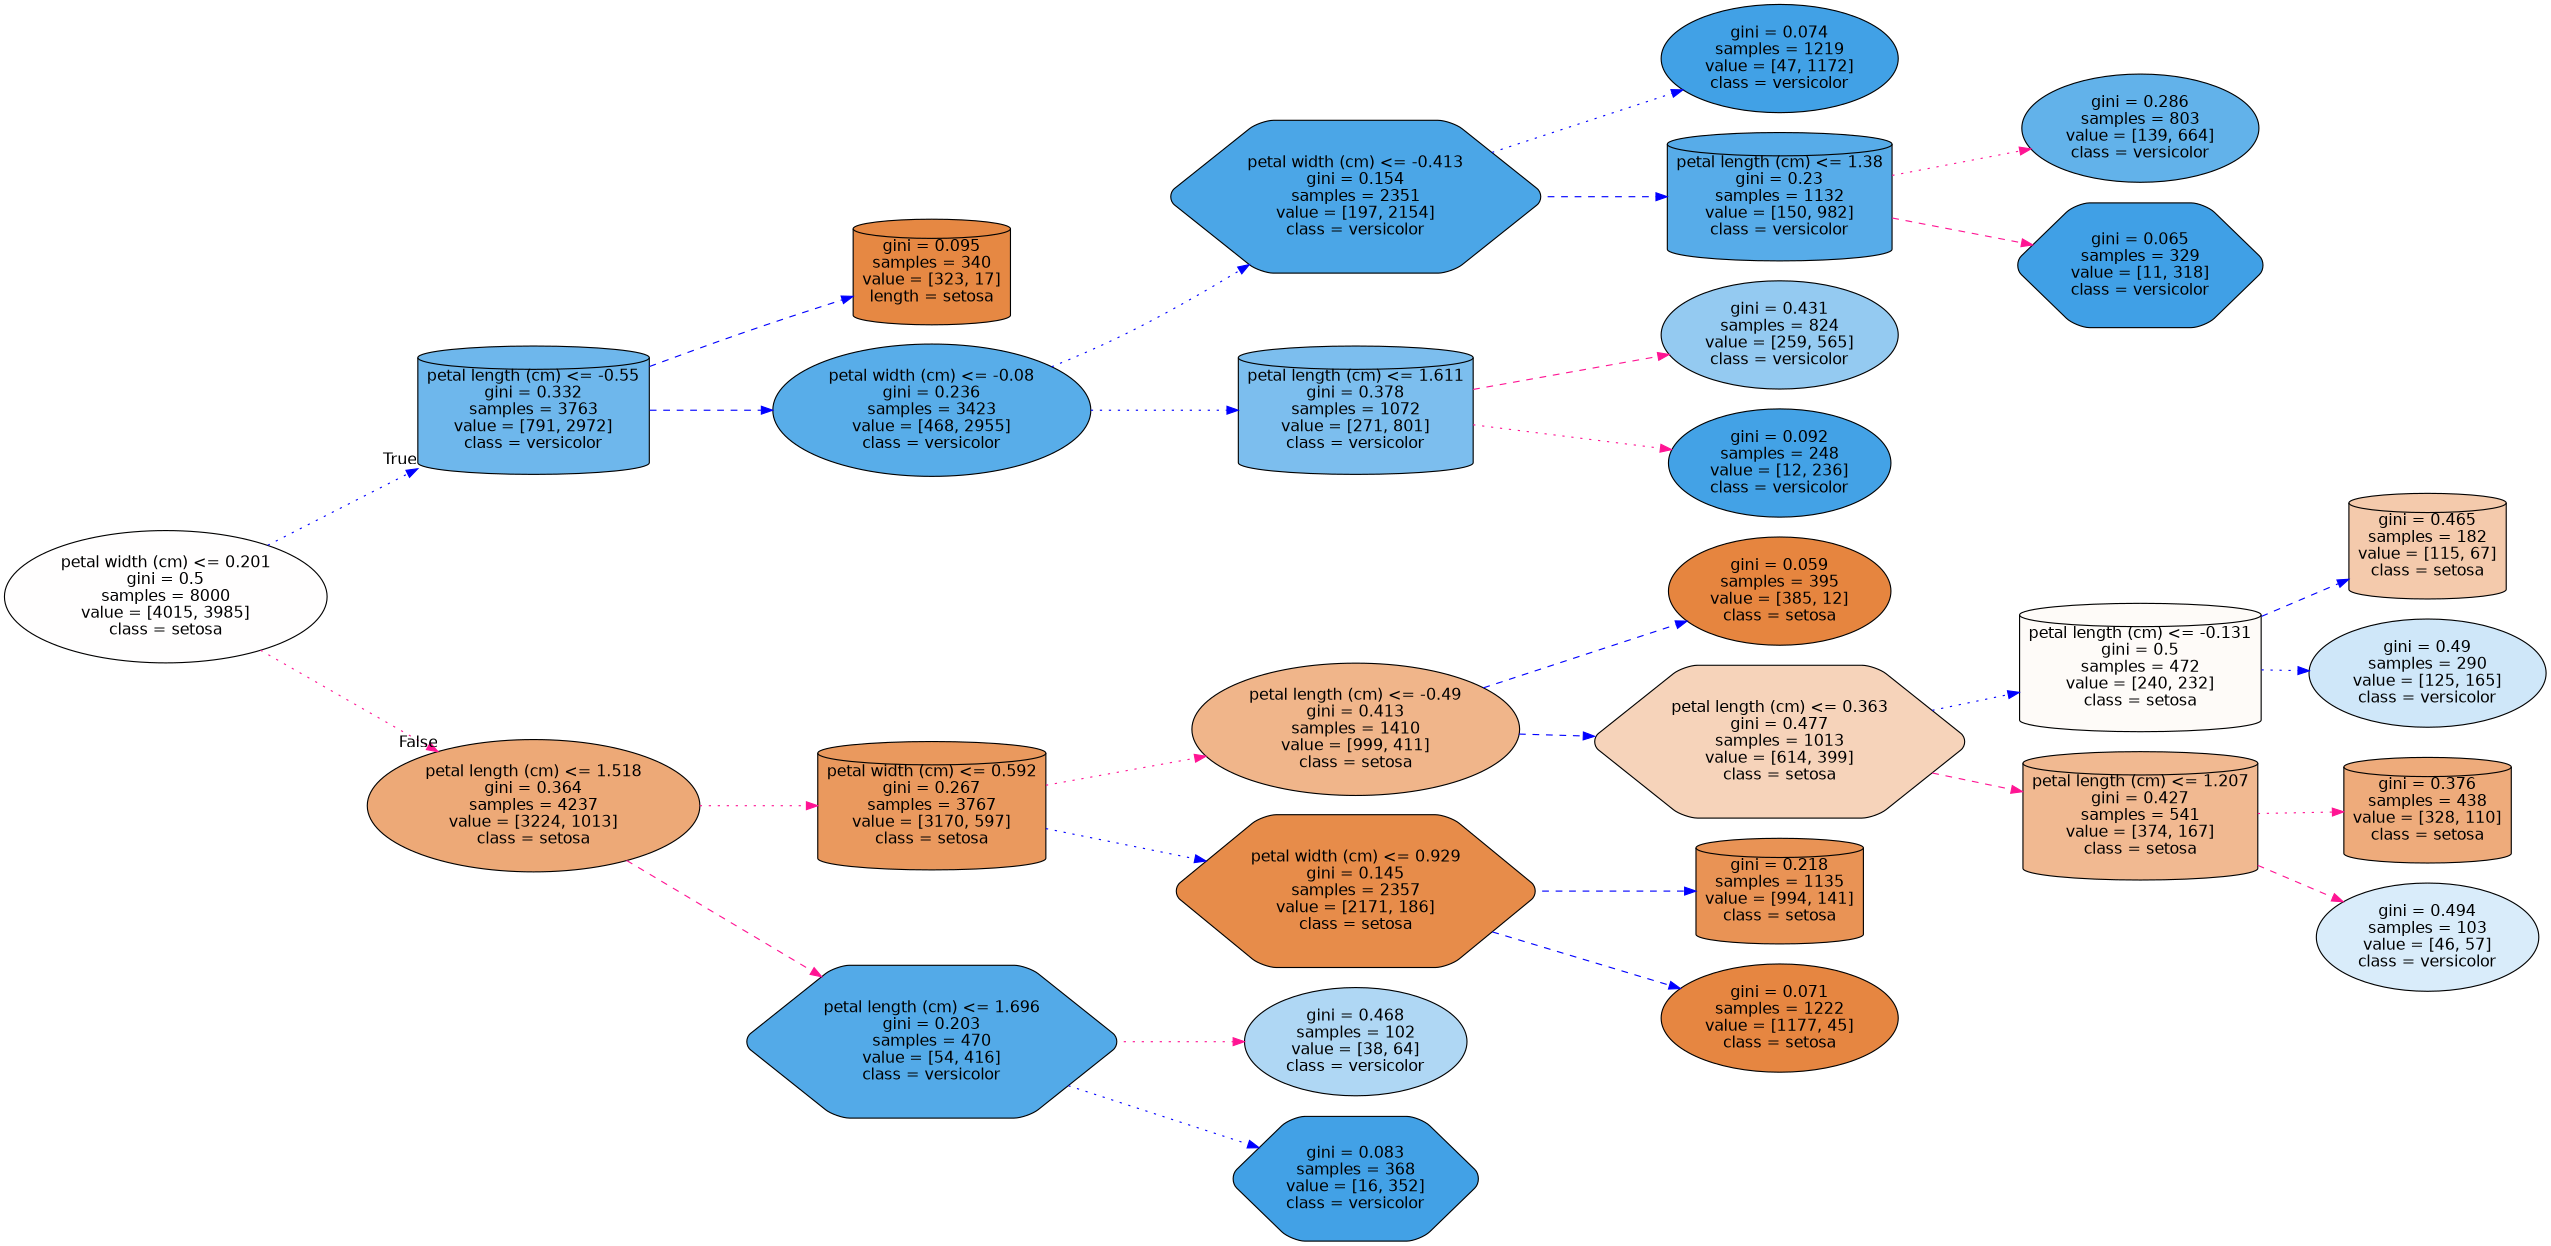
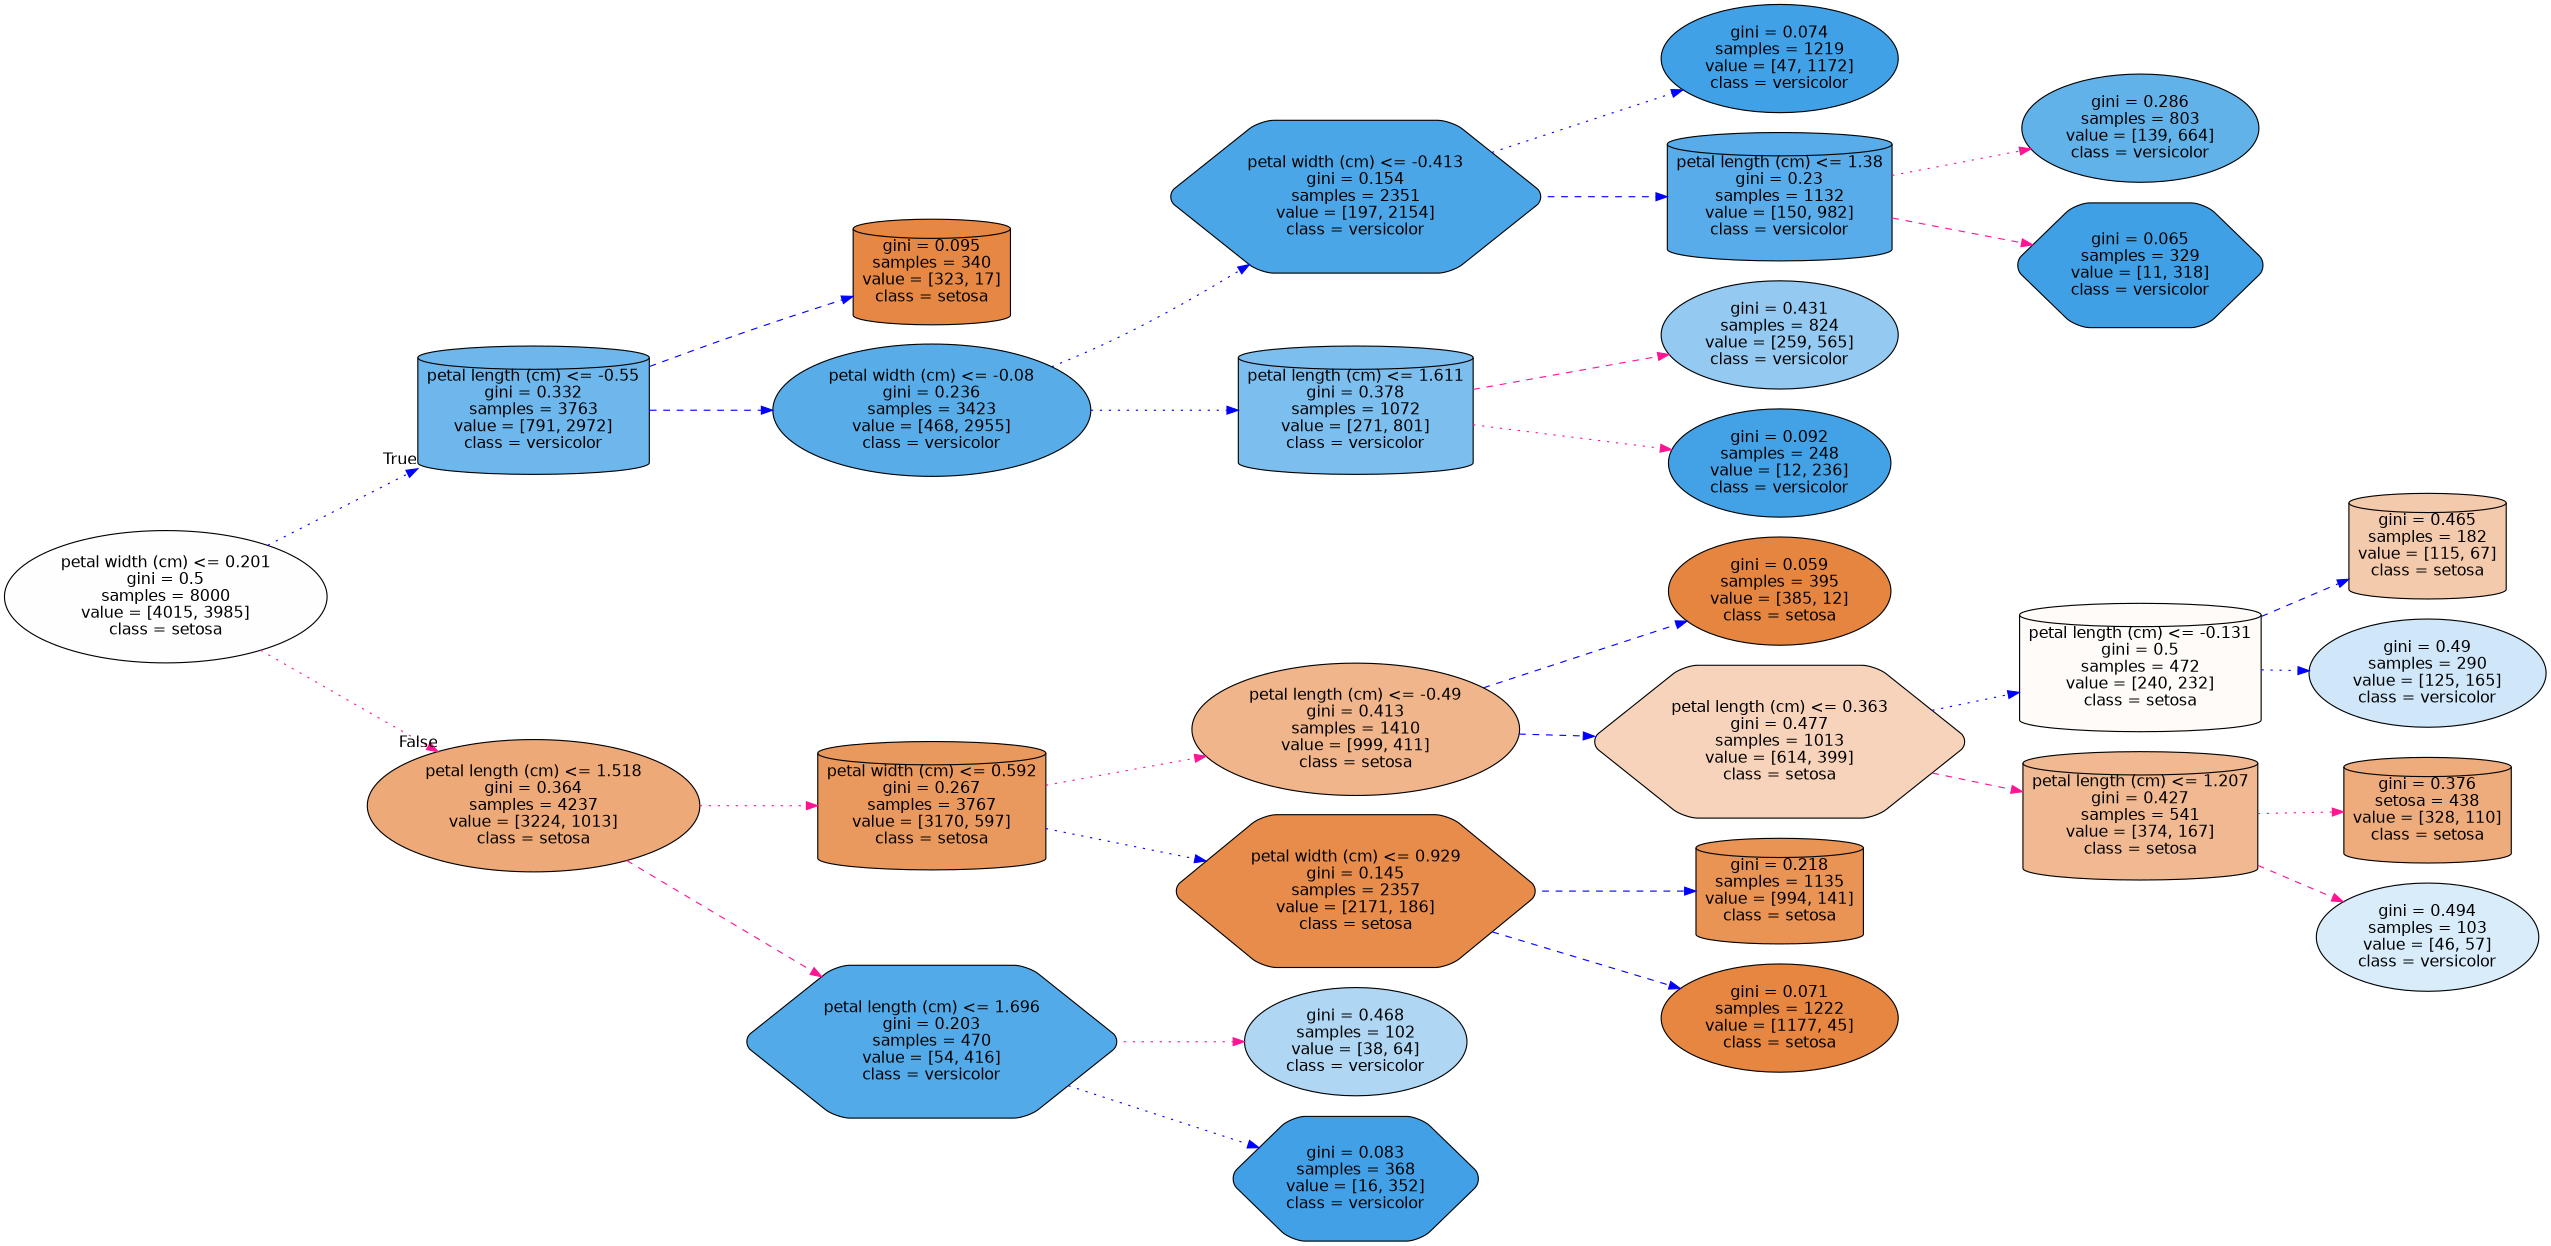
node "gini = 0.095 samples = 340 value = [323, 17] length = setosa": label "gini = 0.095 samples = 340 value = [323, 17] length = setosa" -> "gini = 0.095 samples = 340 value = [323, 17] class = setosa"
node "gini = 0.376 samples = 438 value = [328, 110] class = setosa": label "gini = 0.376 samples = 438 value = [328, 110] class = setosa" -> "gini = 0.376 setosa = 438 value = [328, 110] class = setosa"
